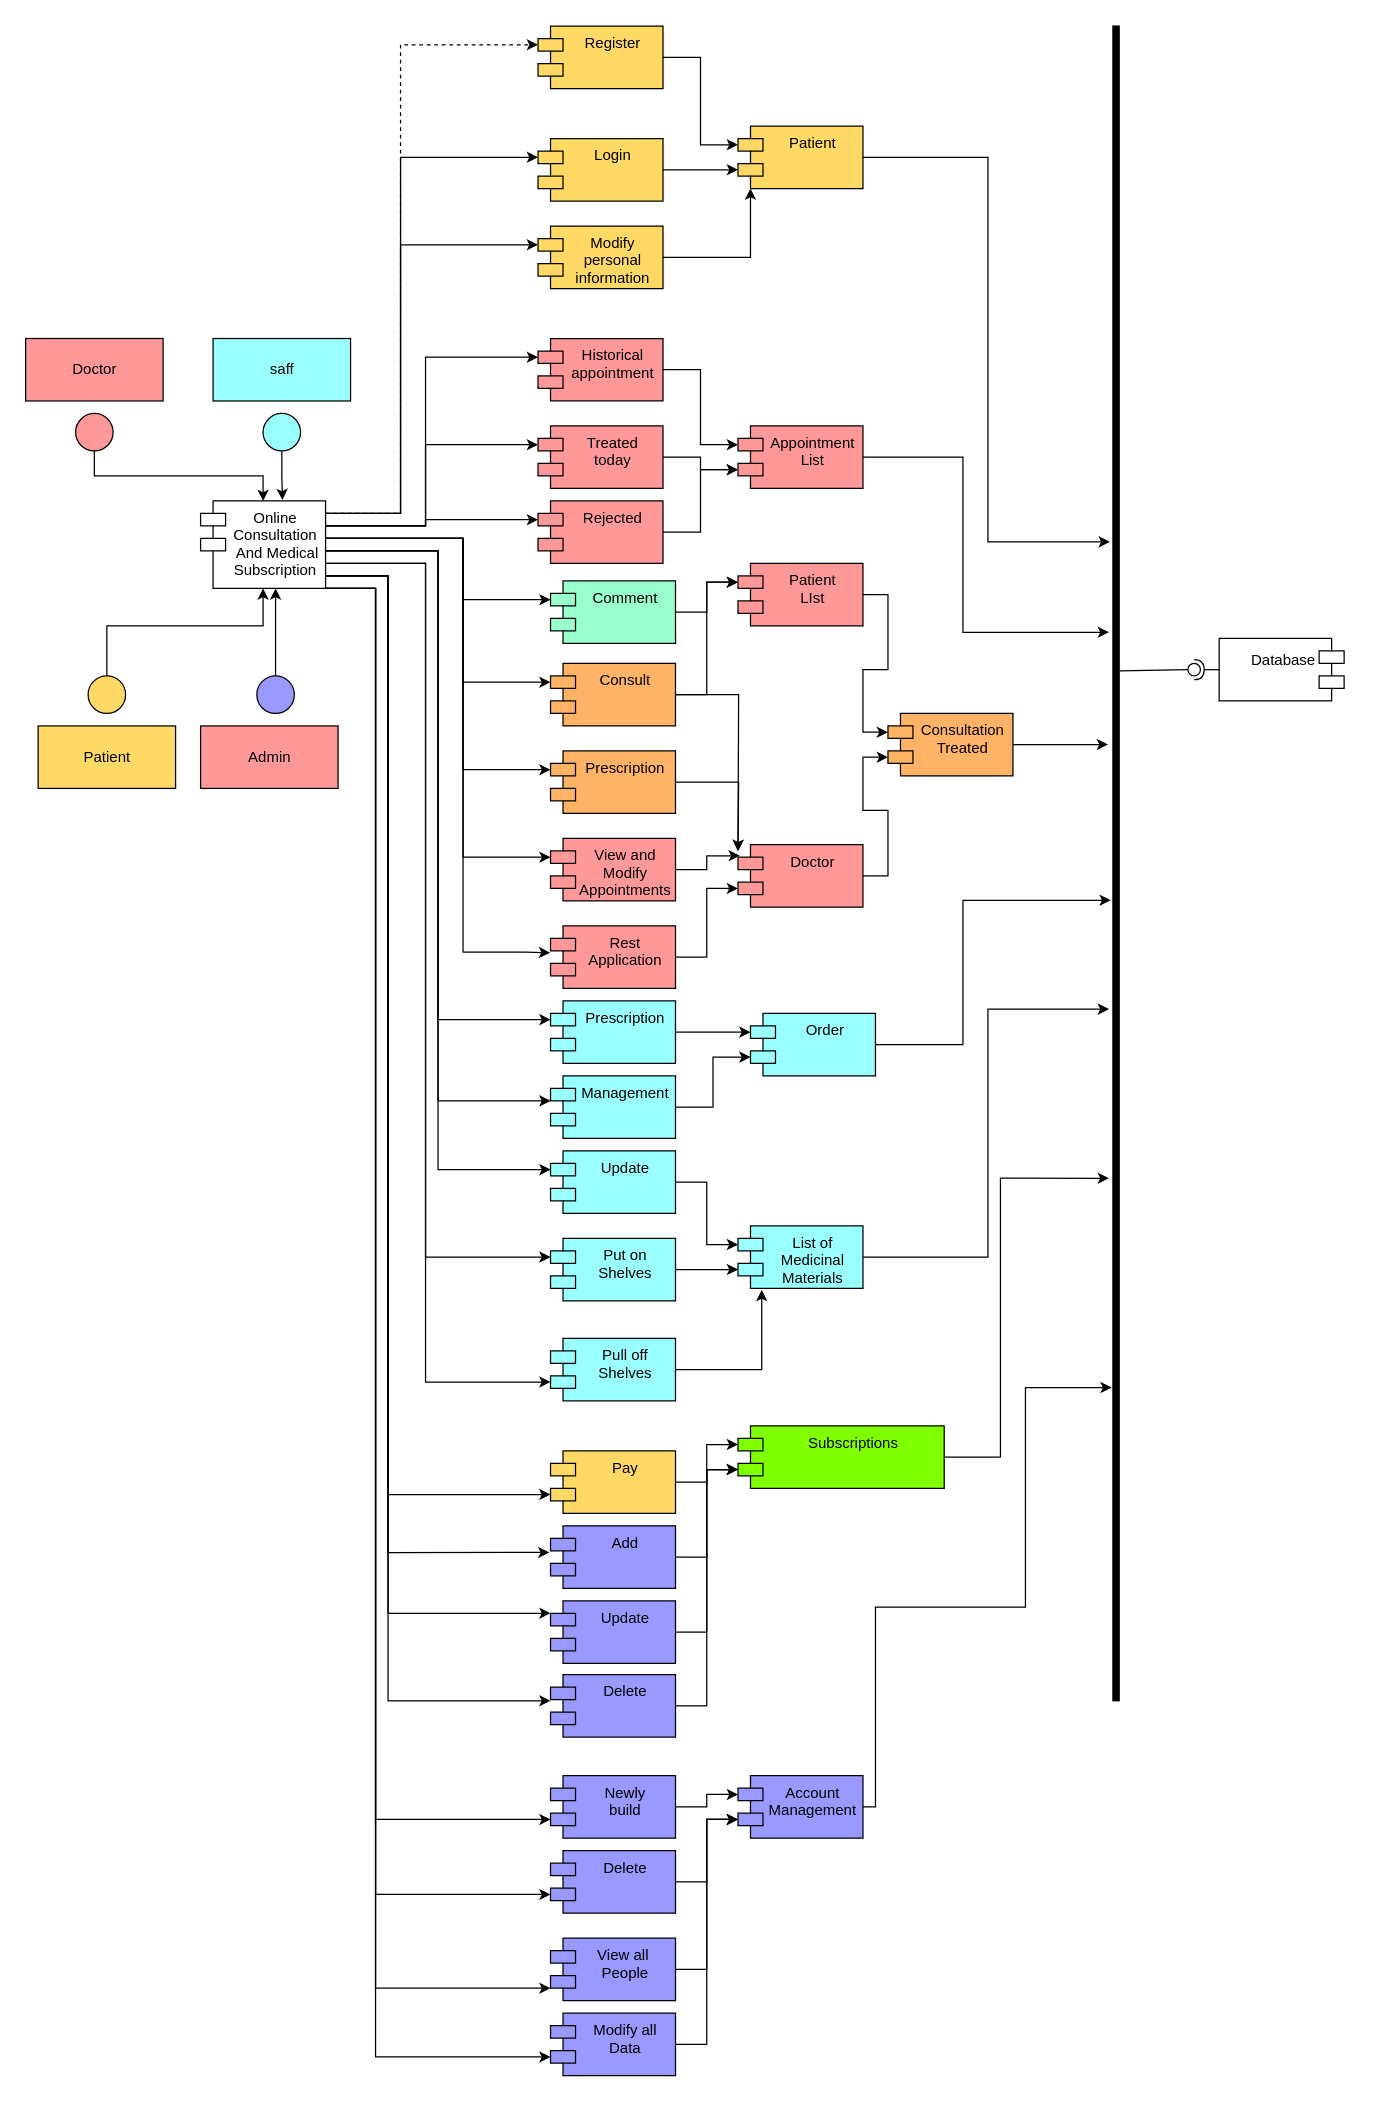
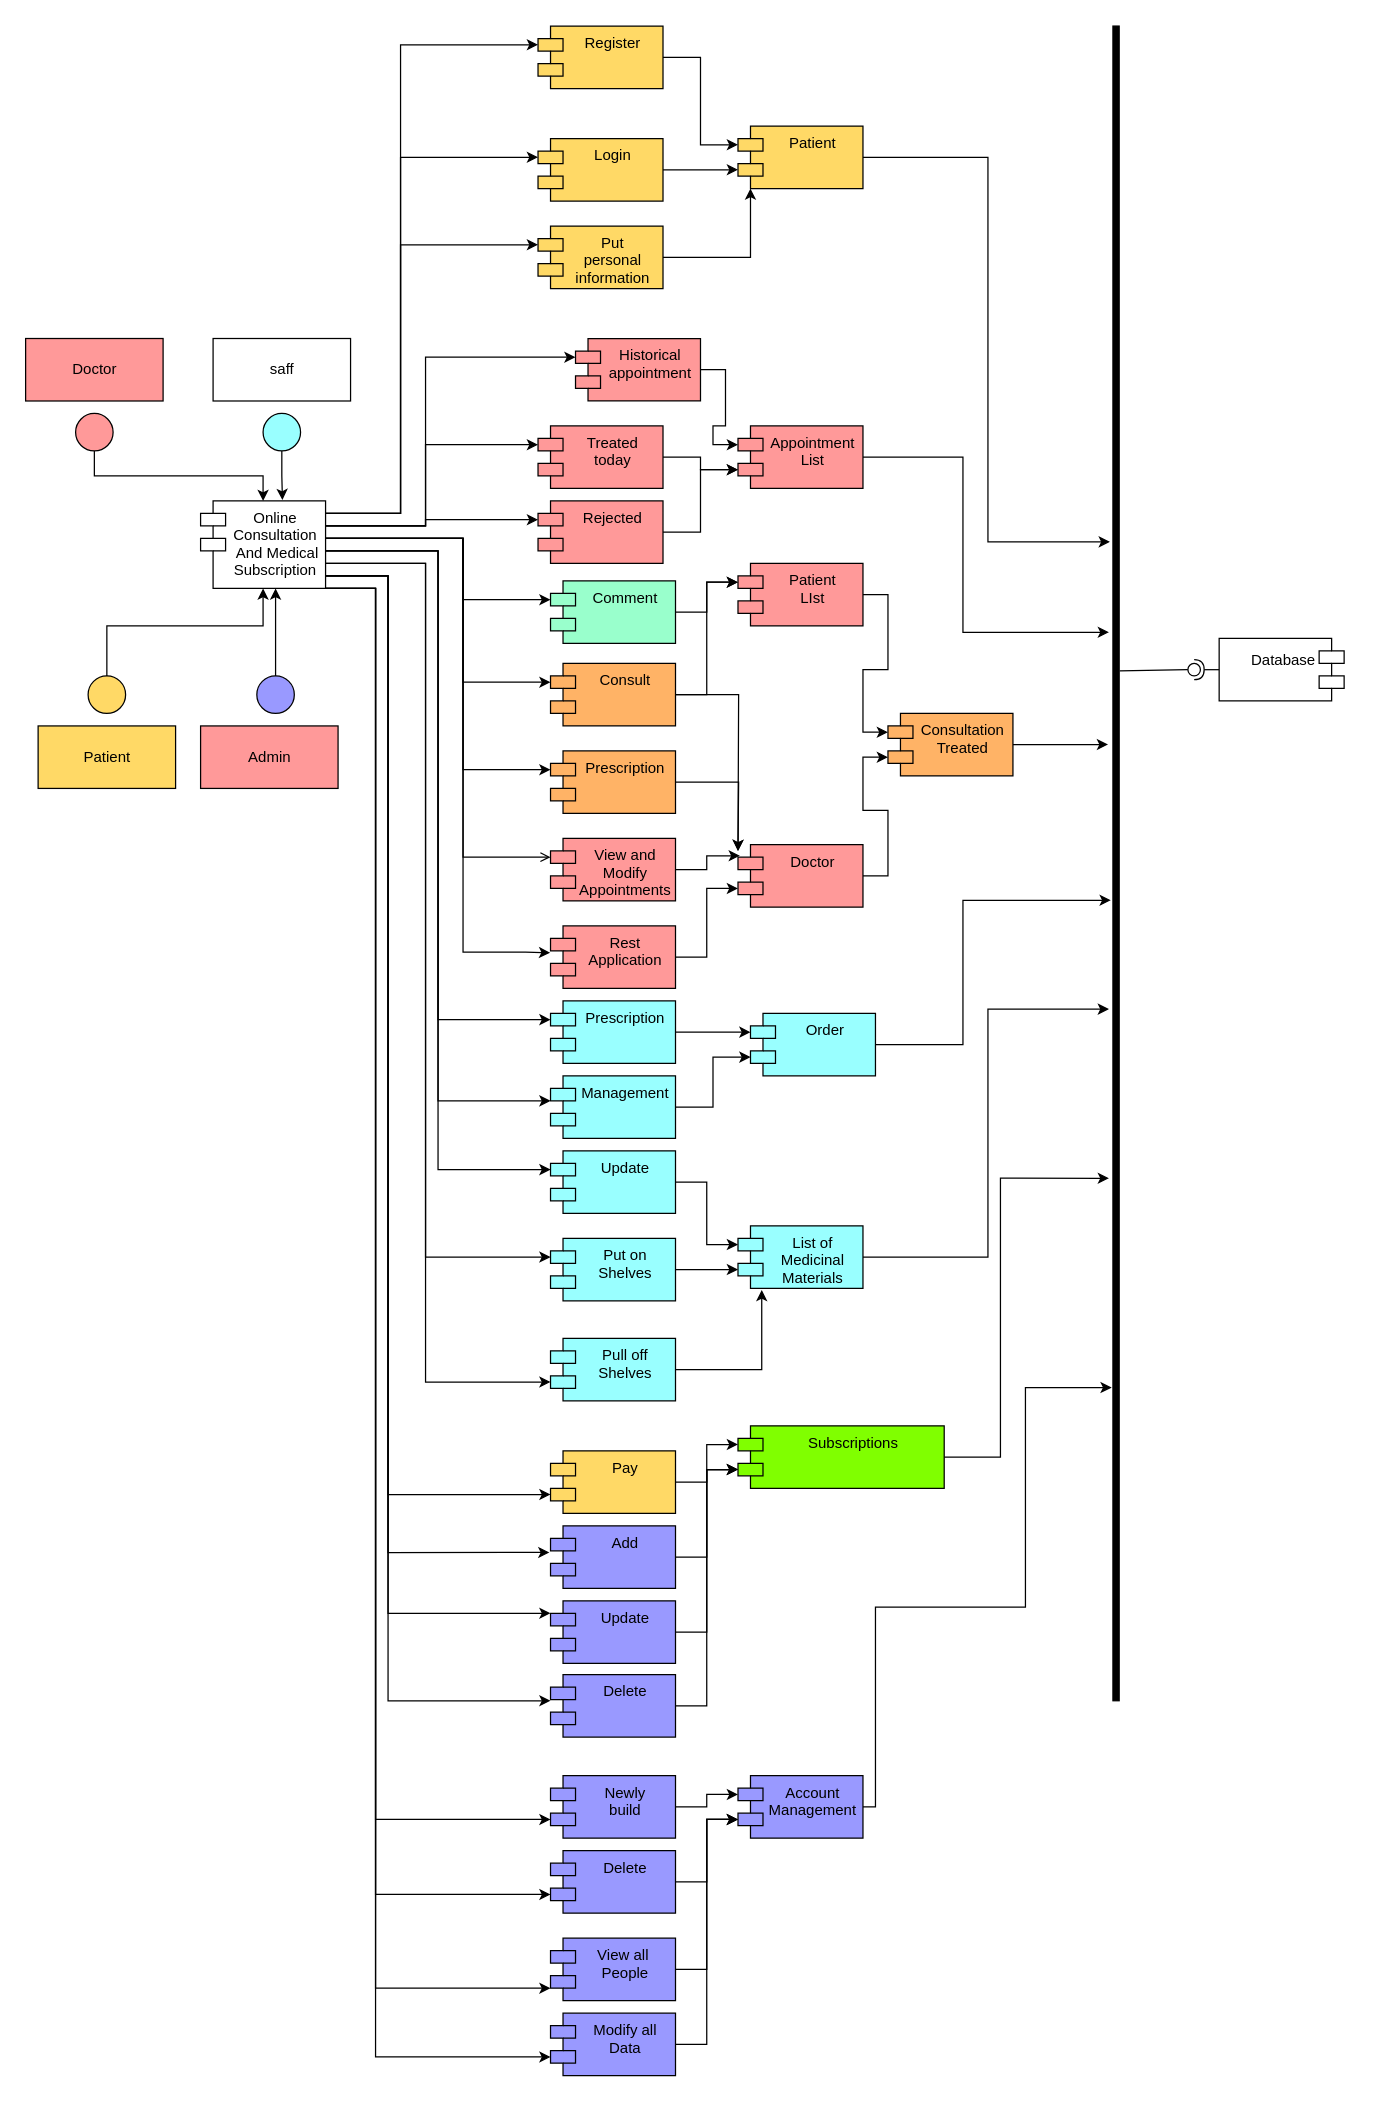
edge "Online Consultation And Medical Subscription" -> "Register": style dashed -> solid
node "Modify personal information": label "Modify personal information" -> "Put personal information"
node "saff": fillcolor #99ffff -> #ffffff
node "Historical appointment": moved (601, 369) -> (638, 369)
edge "Online Consultation And Medical Subscription" -> "View and Modify Appointments": arrowhead classic -> open
